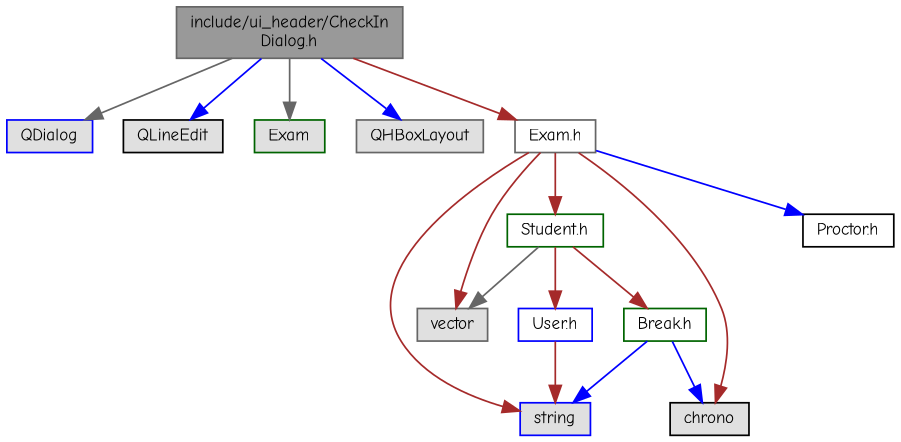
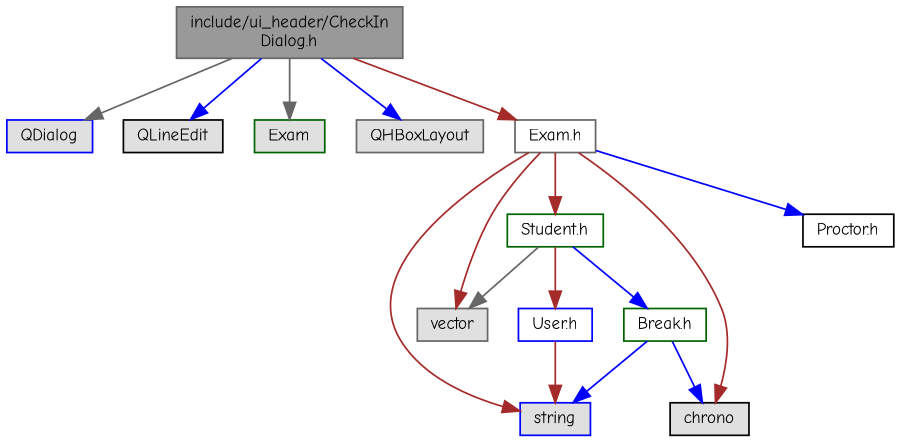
edge "Student.h" -> "Break.h": color brown -> blue
